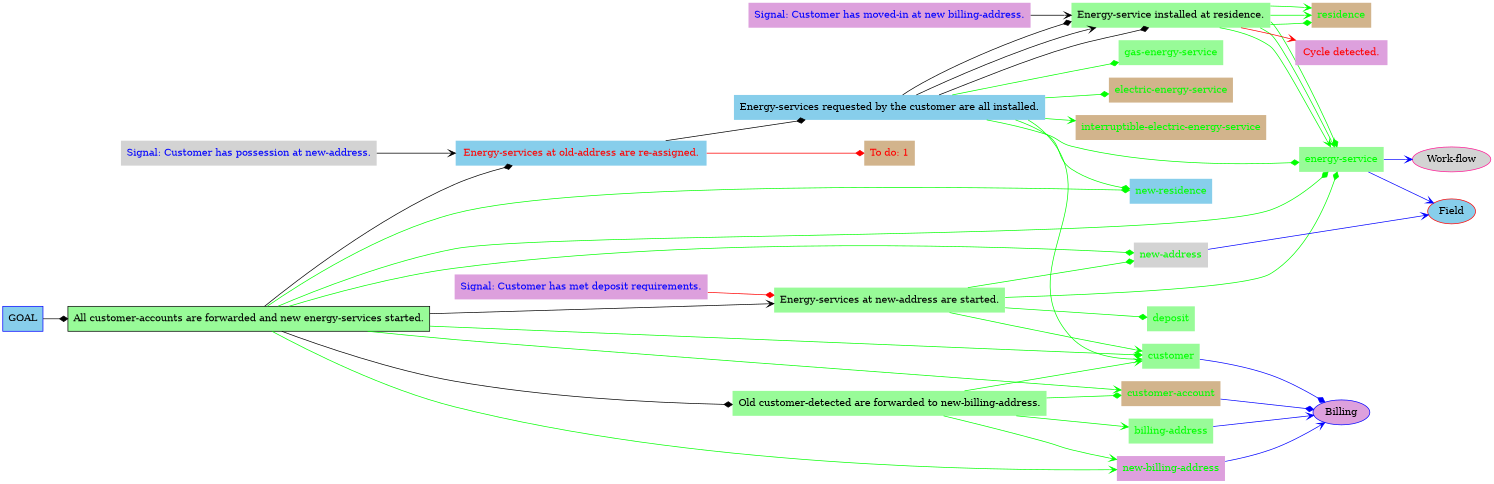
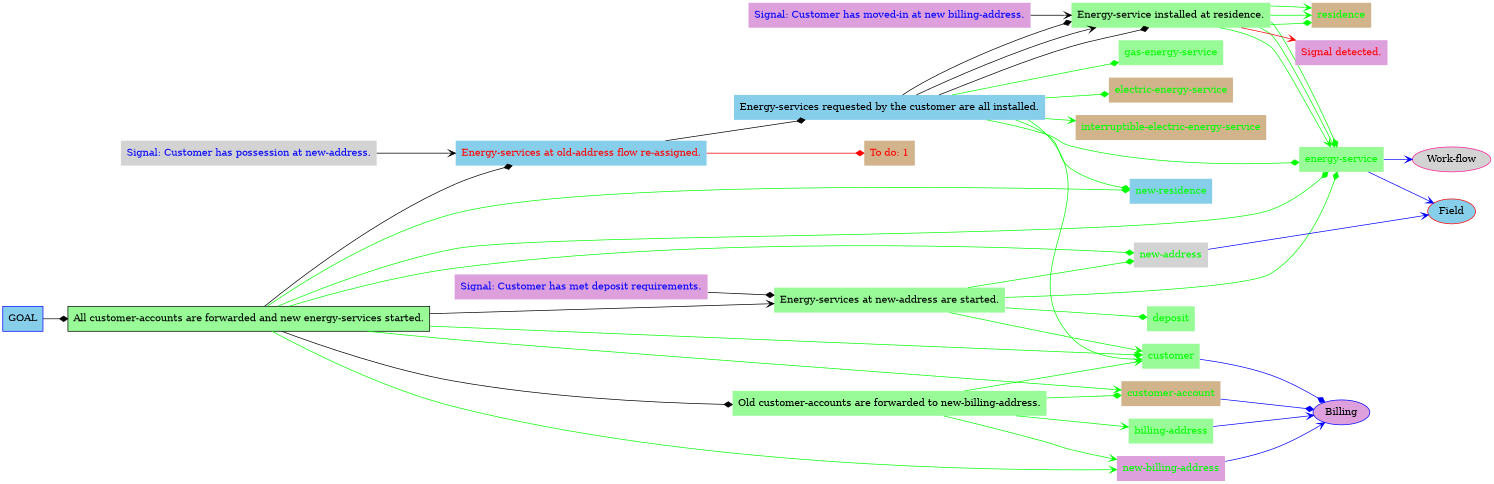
node "Cycle detected.": label "Cycle detected." -> "Signal detected."
node "Energy-services at old-address are re-assigned.": label "Energy-services at old-address are re-assigned." -> "Energy-services at old-address flow re-assigned."
edge "Signal: Customer has met deposit requirements." -> "Energy-services at new-address are started.": color RED -> black
node "Old customer-detected are forwarded to new-billing-address.": label "Old customer-detected are forwarded to new-billing-address." -> "Old customer-accounts are forwarded to new-billing-address."
